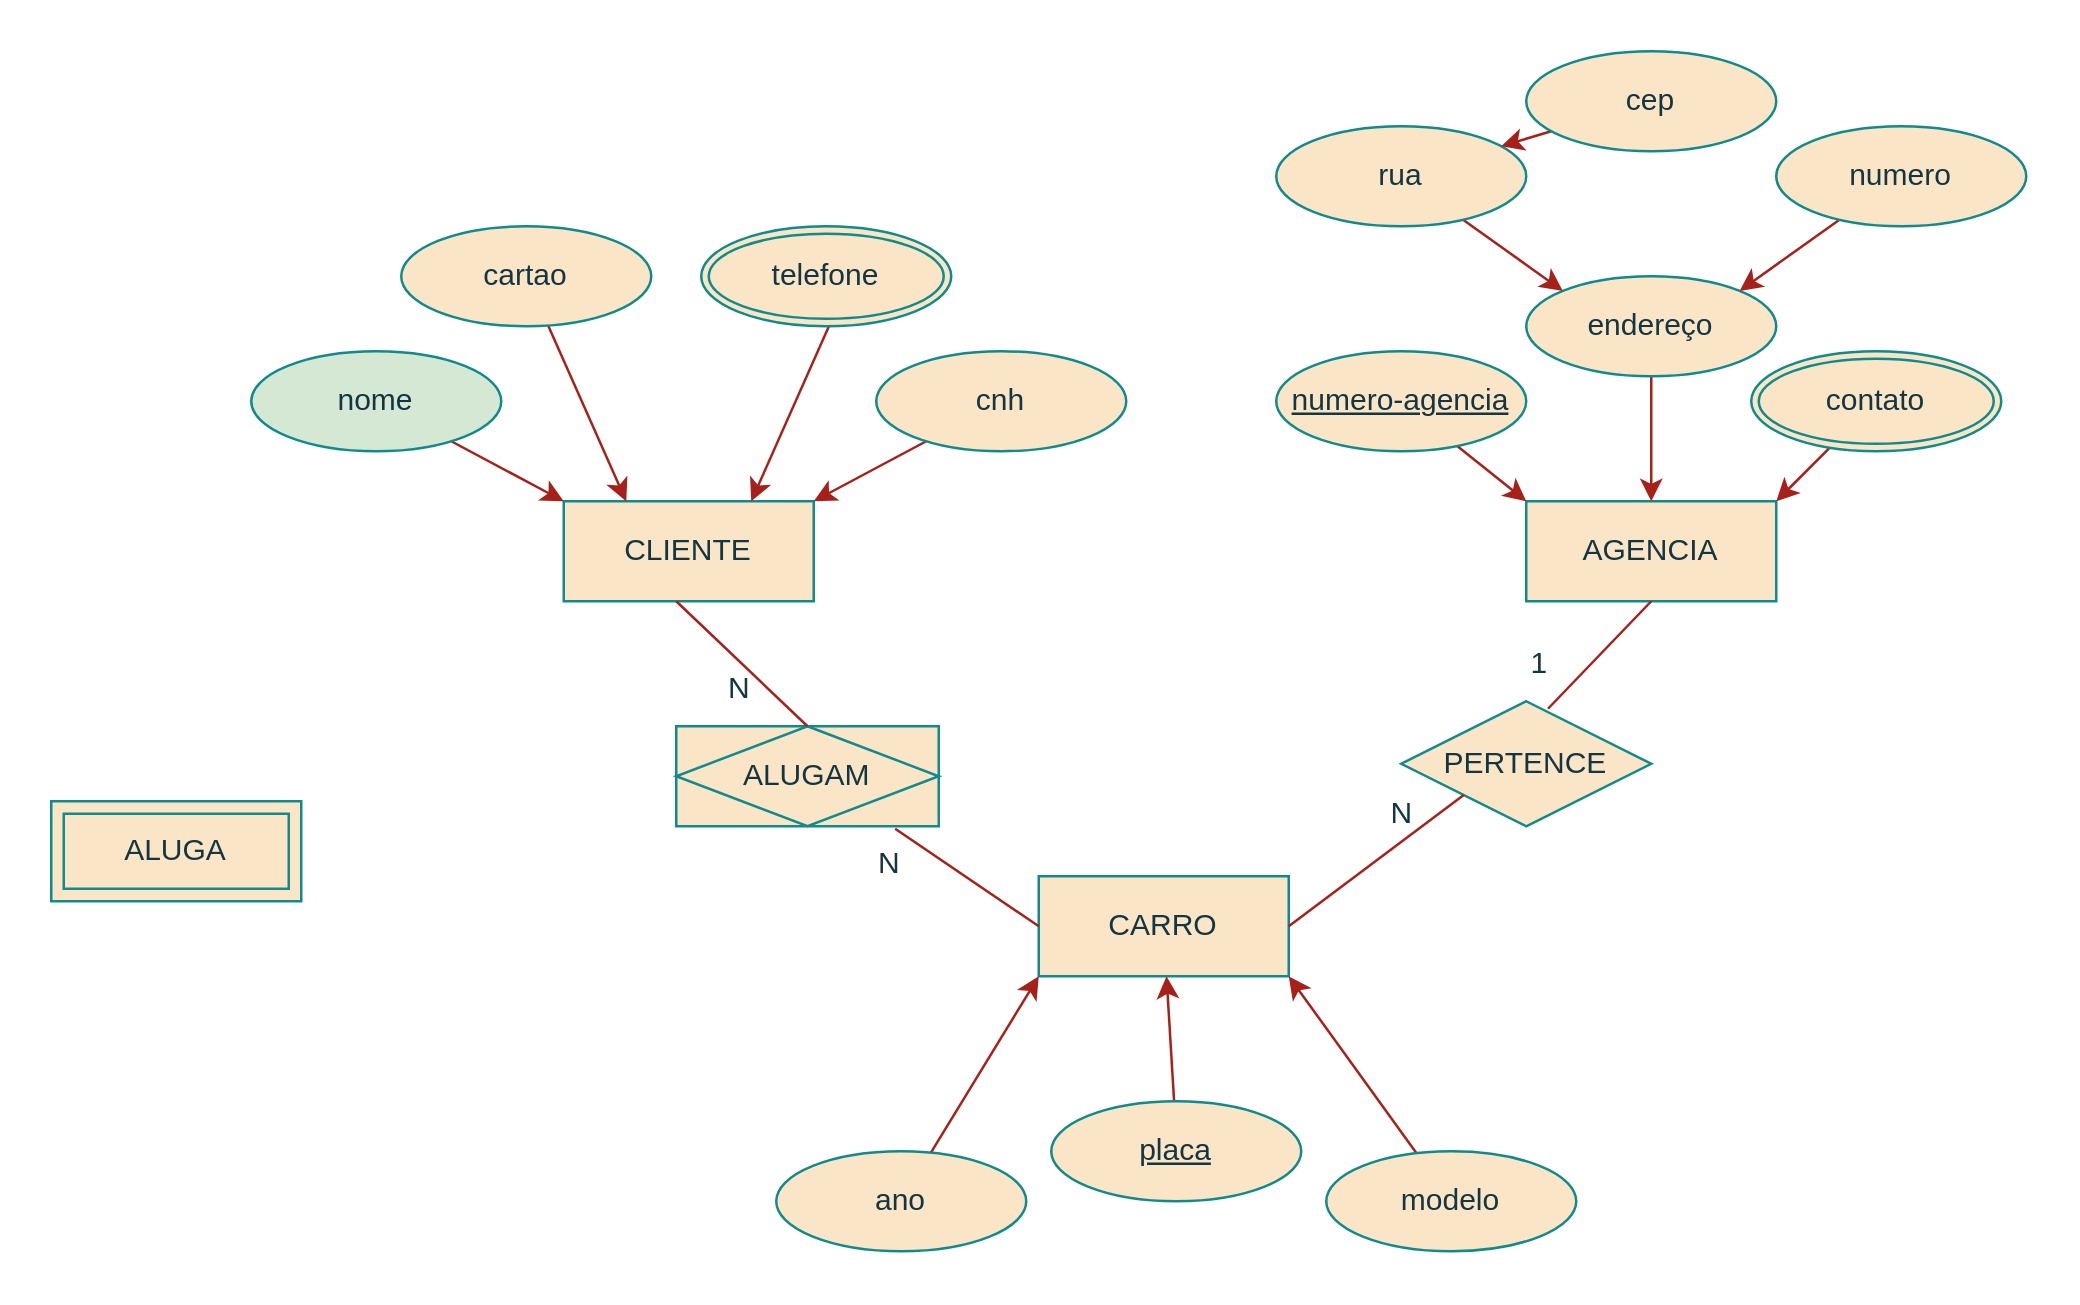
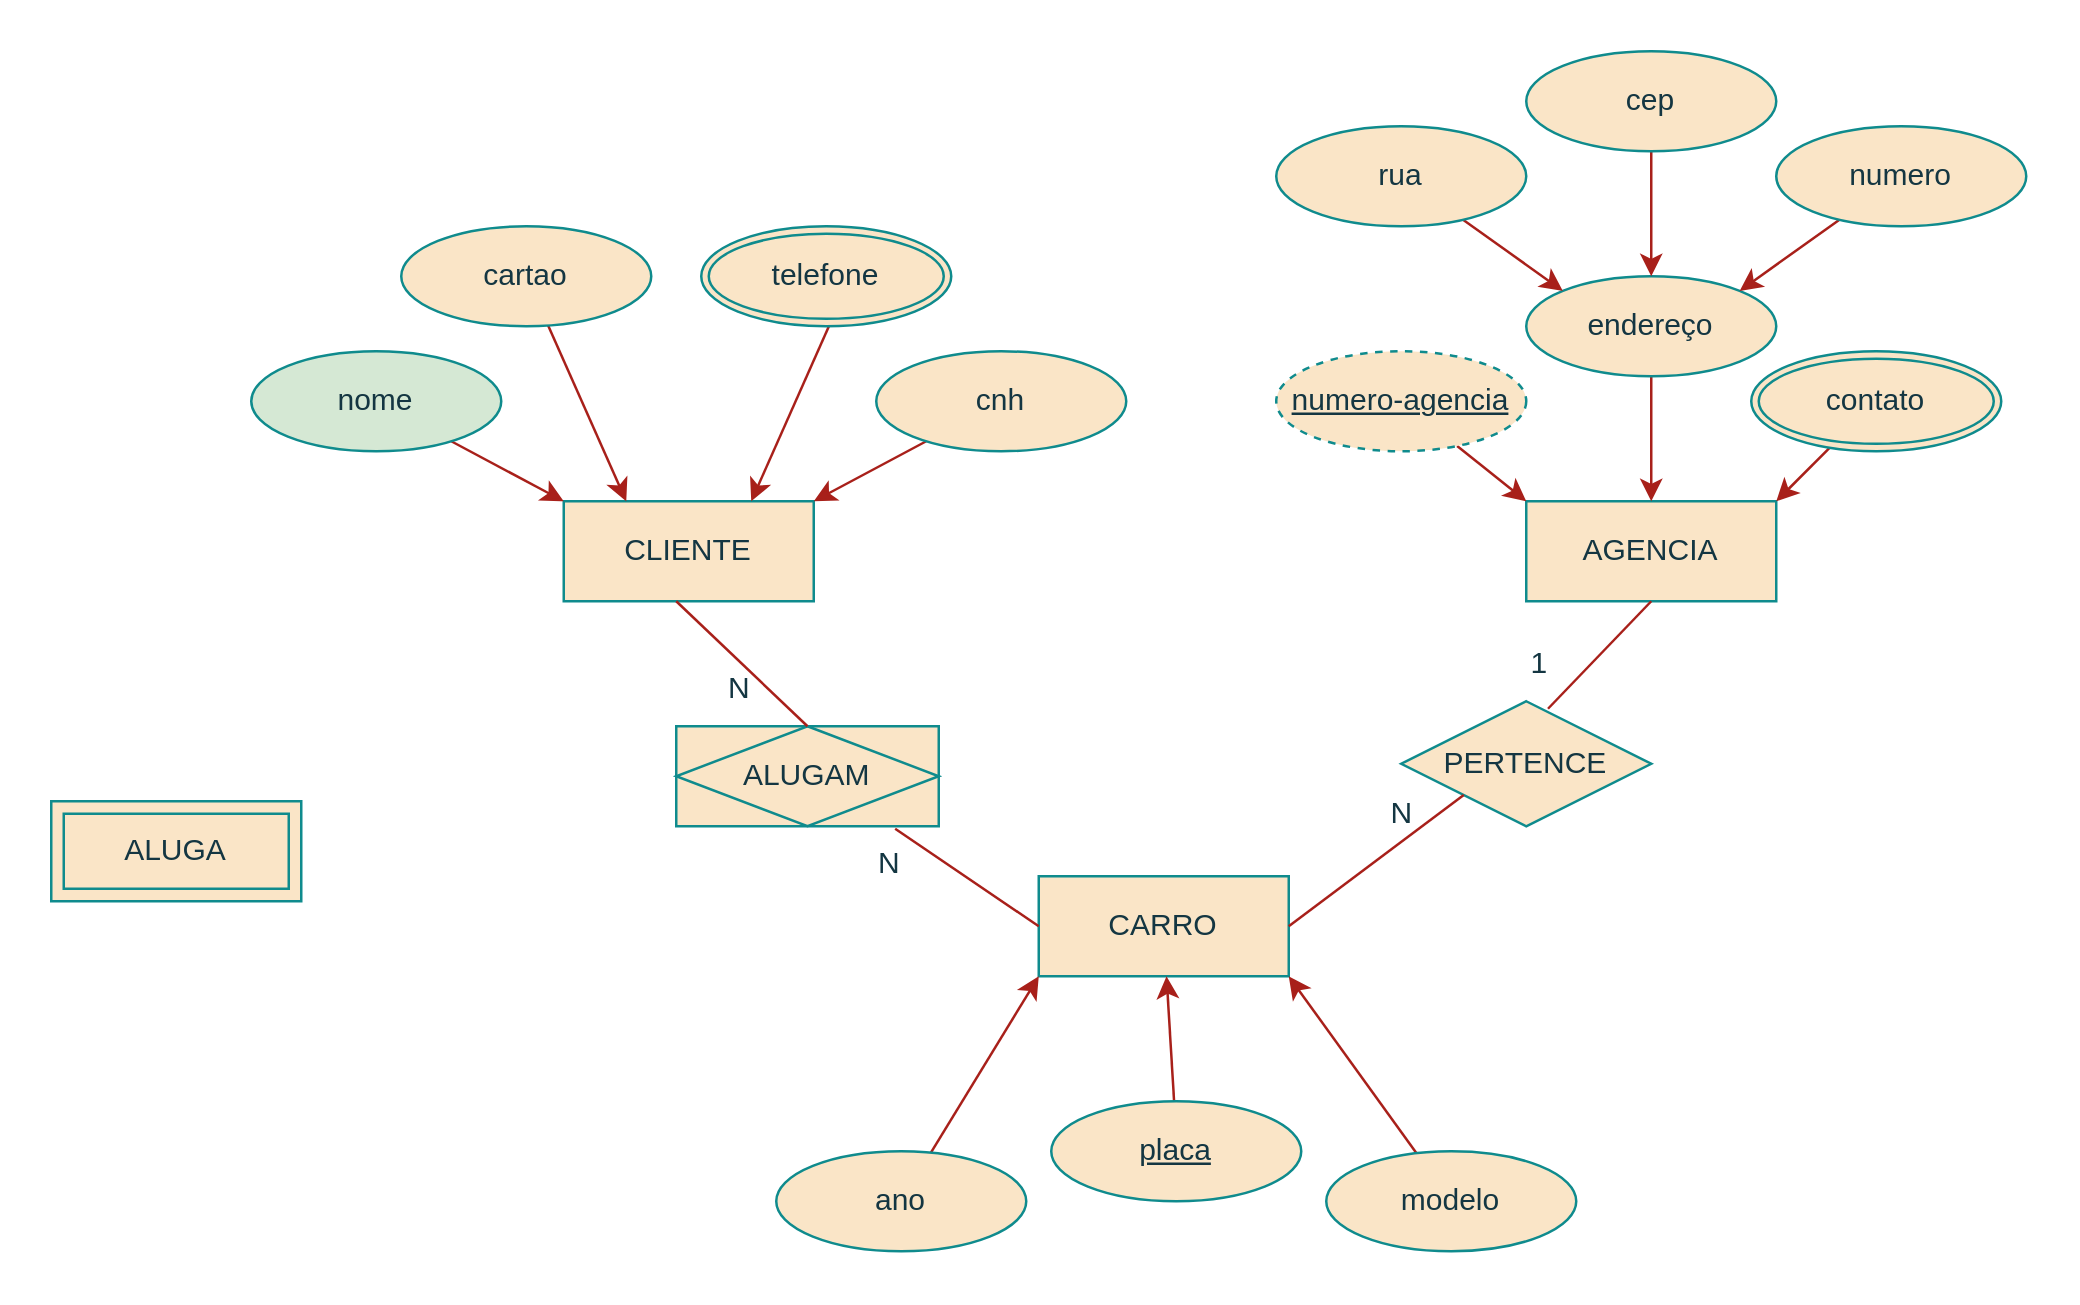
edge "cep" -> "rua": now "cep" -> "endereço"
node "numero-agencia": style solid -> dashed
